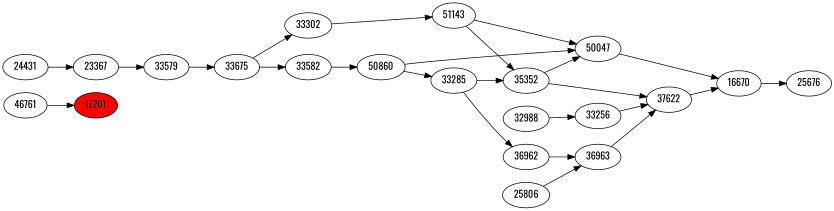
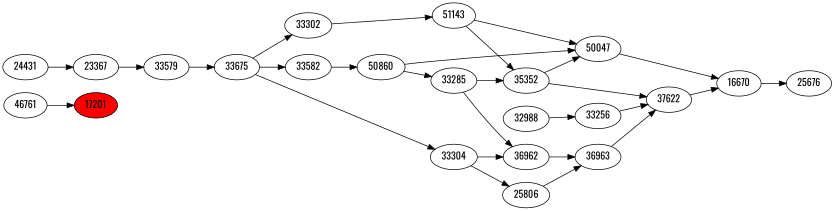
node "33304": added
